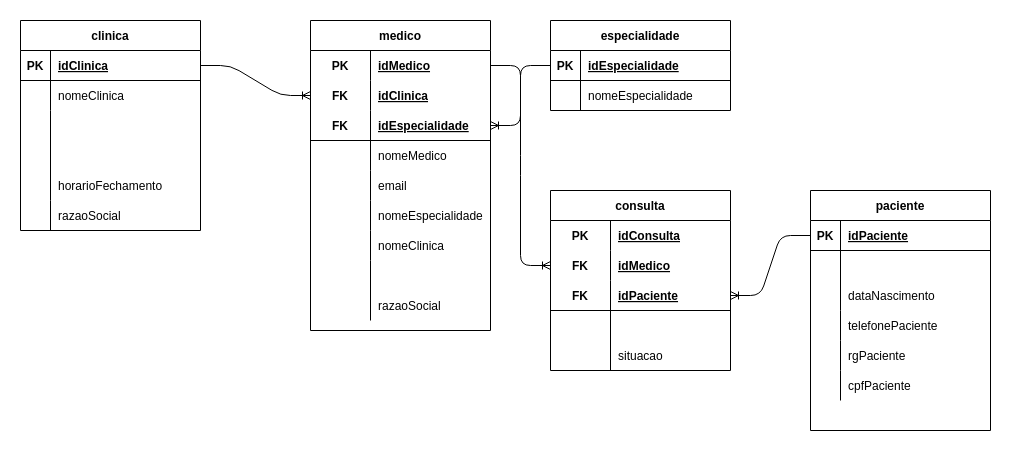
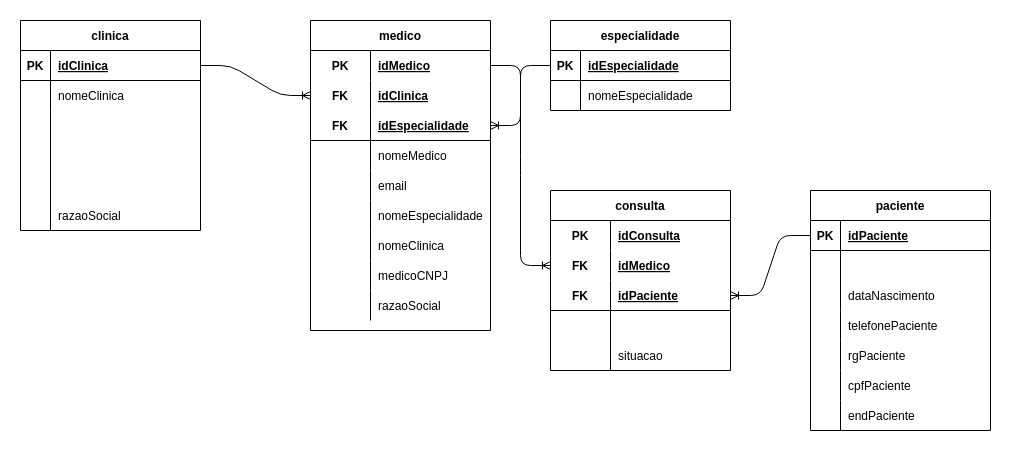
node "horarioFechamento": removed
node "medicoCNPJ": added
node "endPaciente": added
